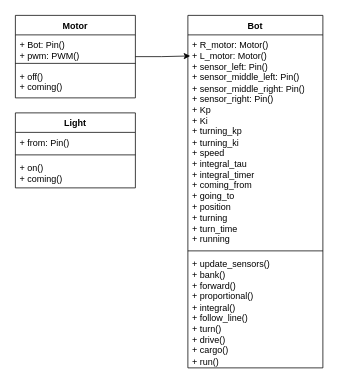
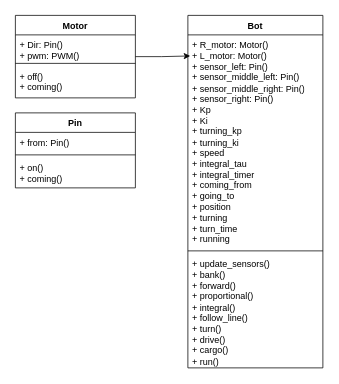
node "+ Bot: Pin() + pwm: PWM()": label "+ Bot: Pin() + pwm: PWM()" -> "+ Dir: Pin() + pwm: PWM()"
node "Light": label "Light" -> "Pin"
